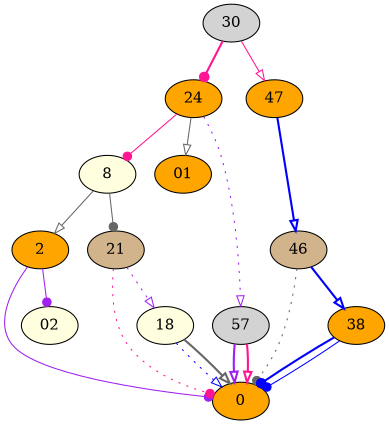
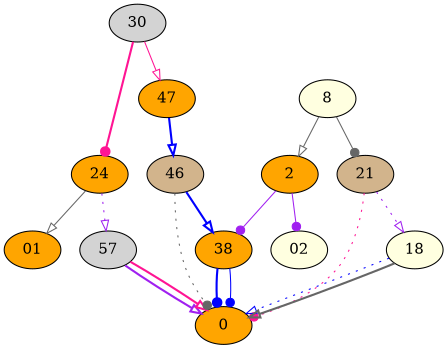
edge "24" -> "8": removed
edge "2" -> "0": now "2" -> "38"
